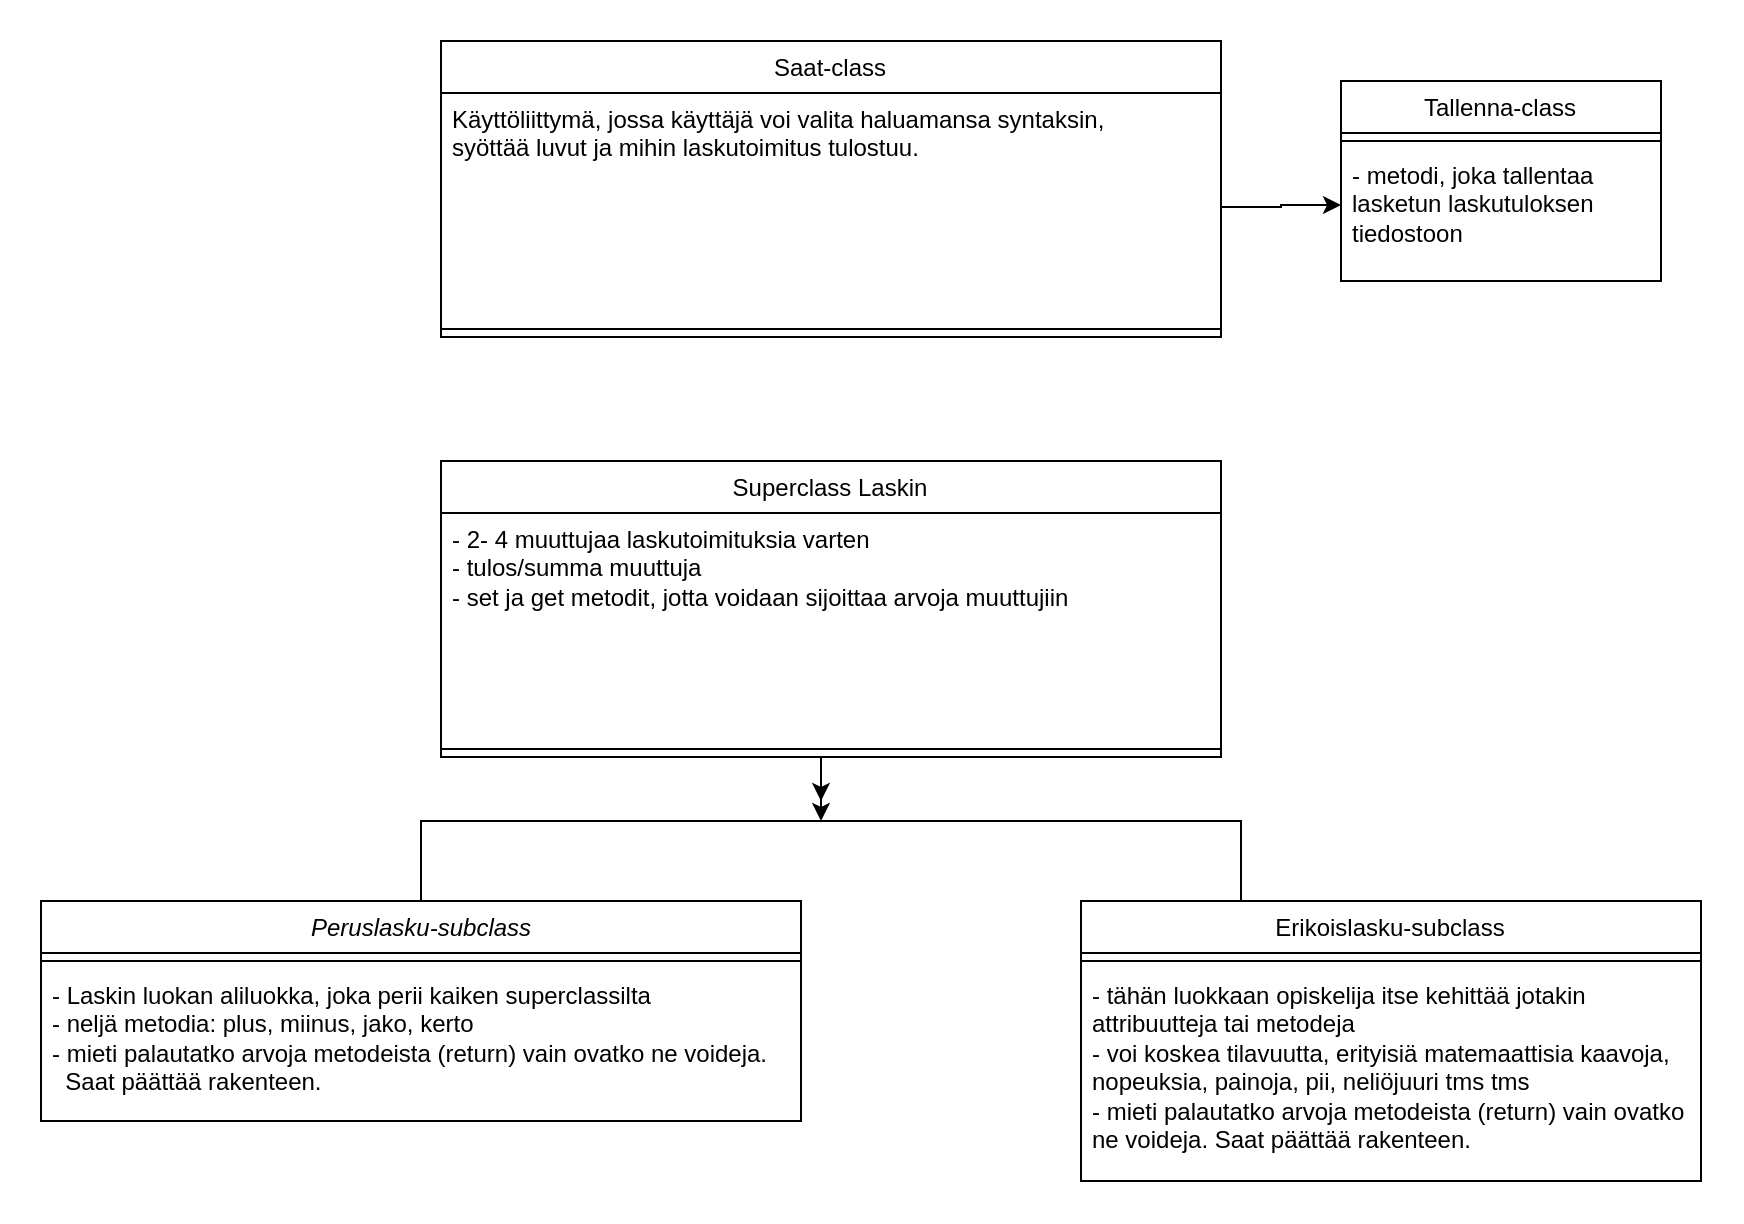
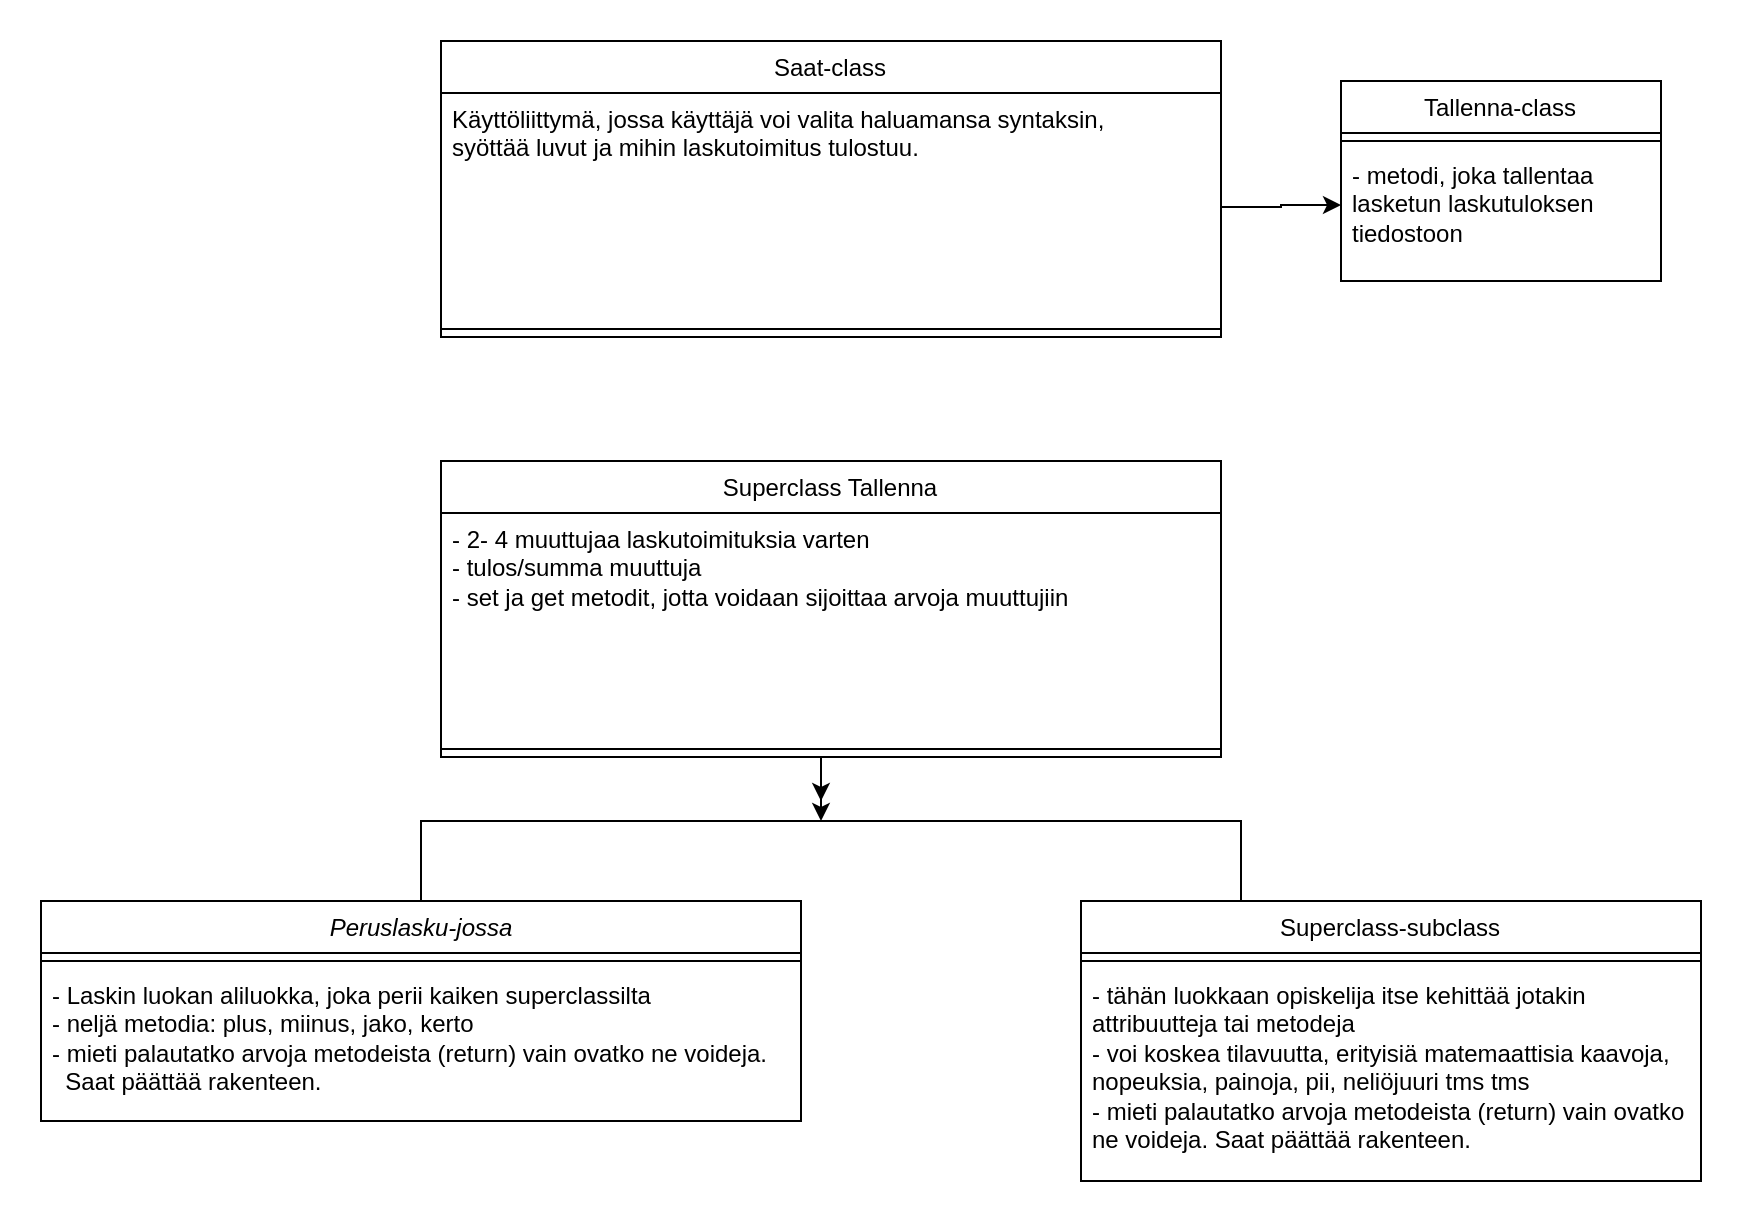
node "Superclass Laskin": label "Superclass Laskin" -> "Superclass Tallenna"
node "Erikoislasku-subclass": label "Erikoislasku-subclass" -> "Superclass-subclass"
node "Peruslasku-subclass": label "Peruslasku-subclass" -> "Peruslasku-jossa"
